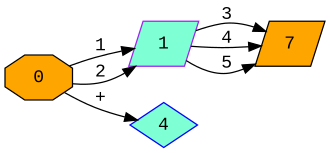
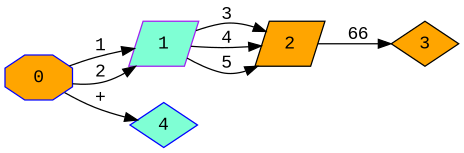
node "7": label "7" -> "2"
node "3": added
node "0": color black -> blue
